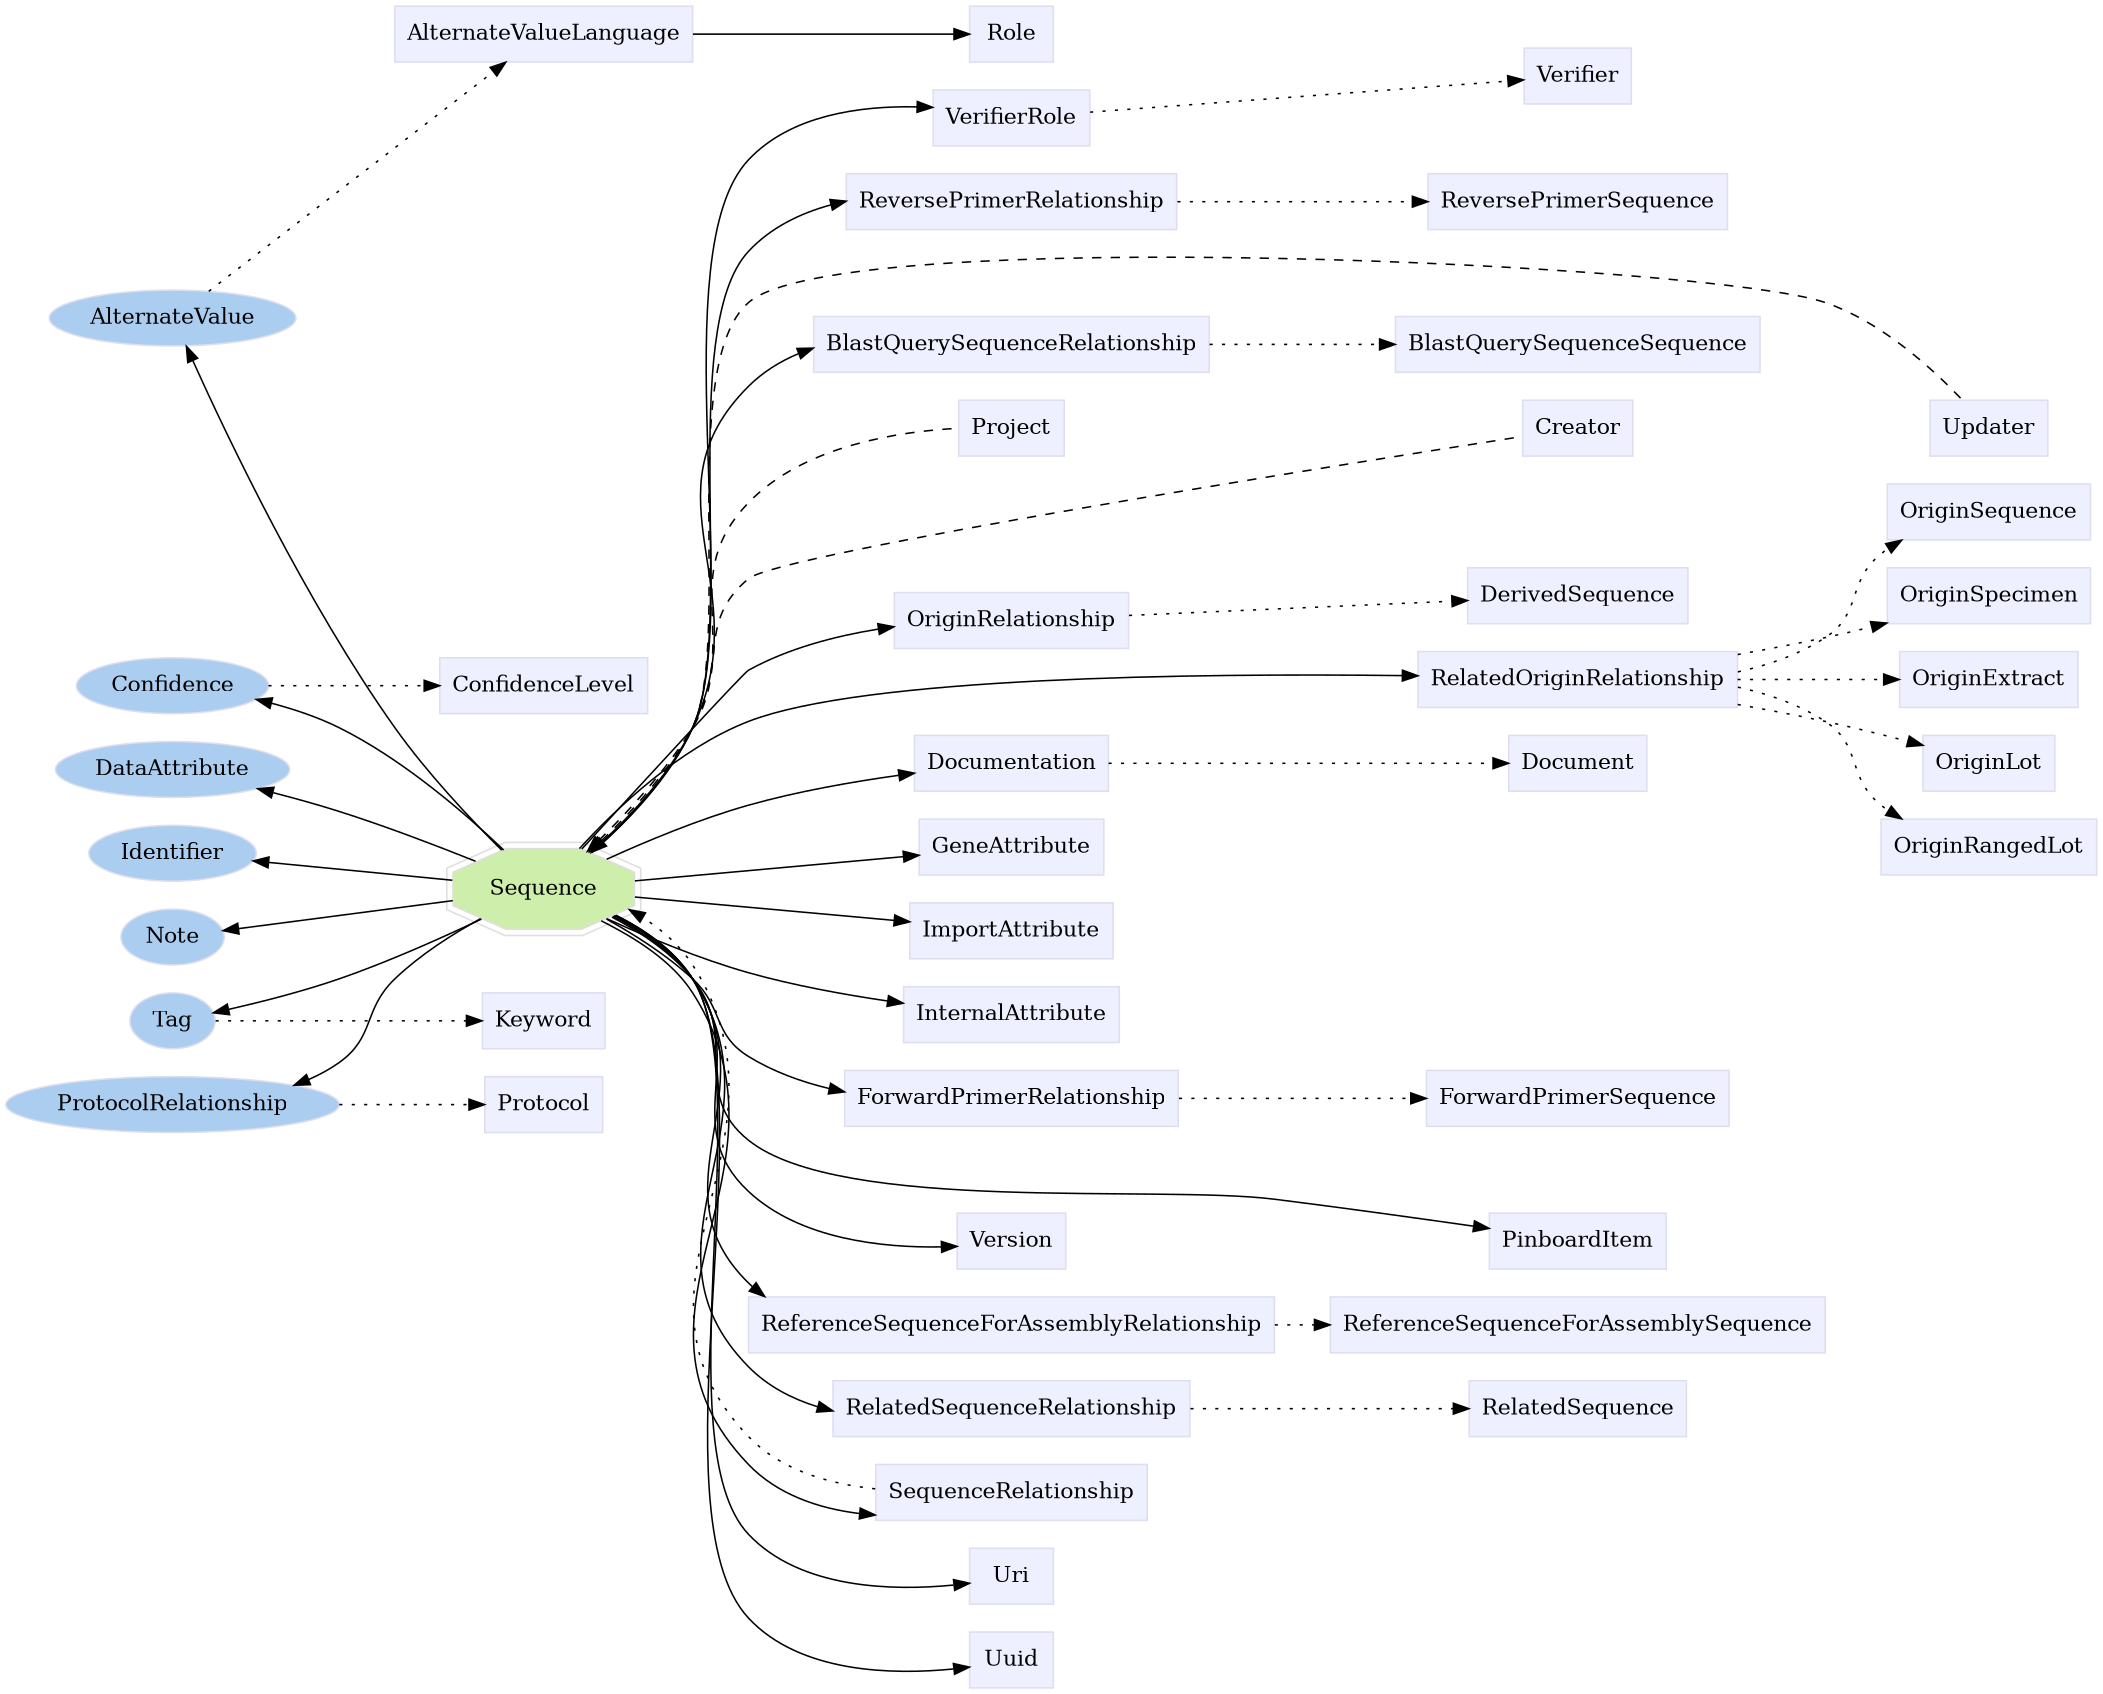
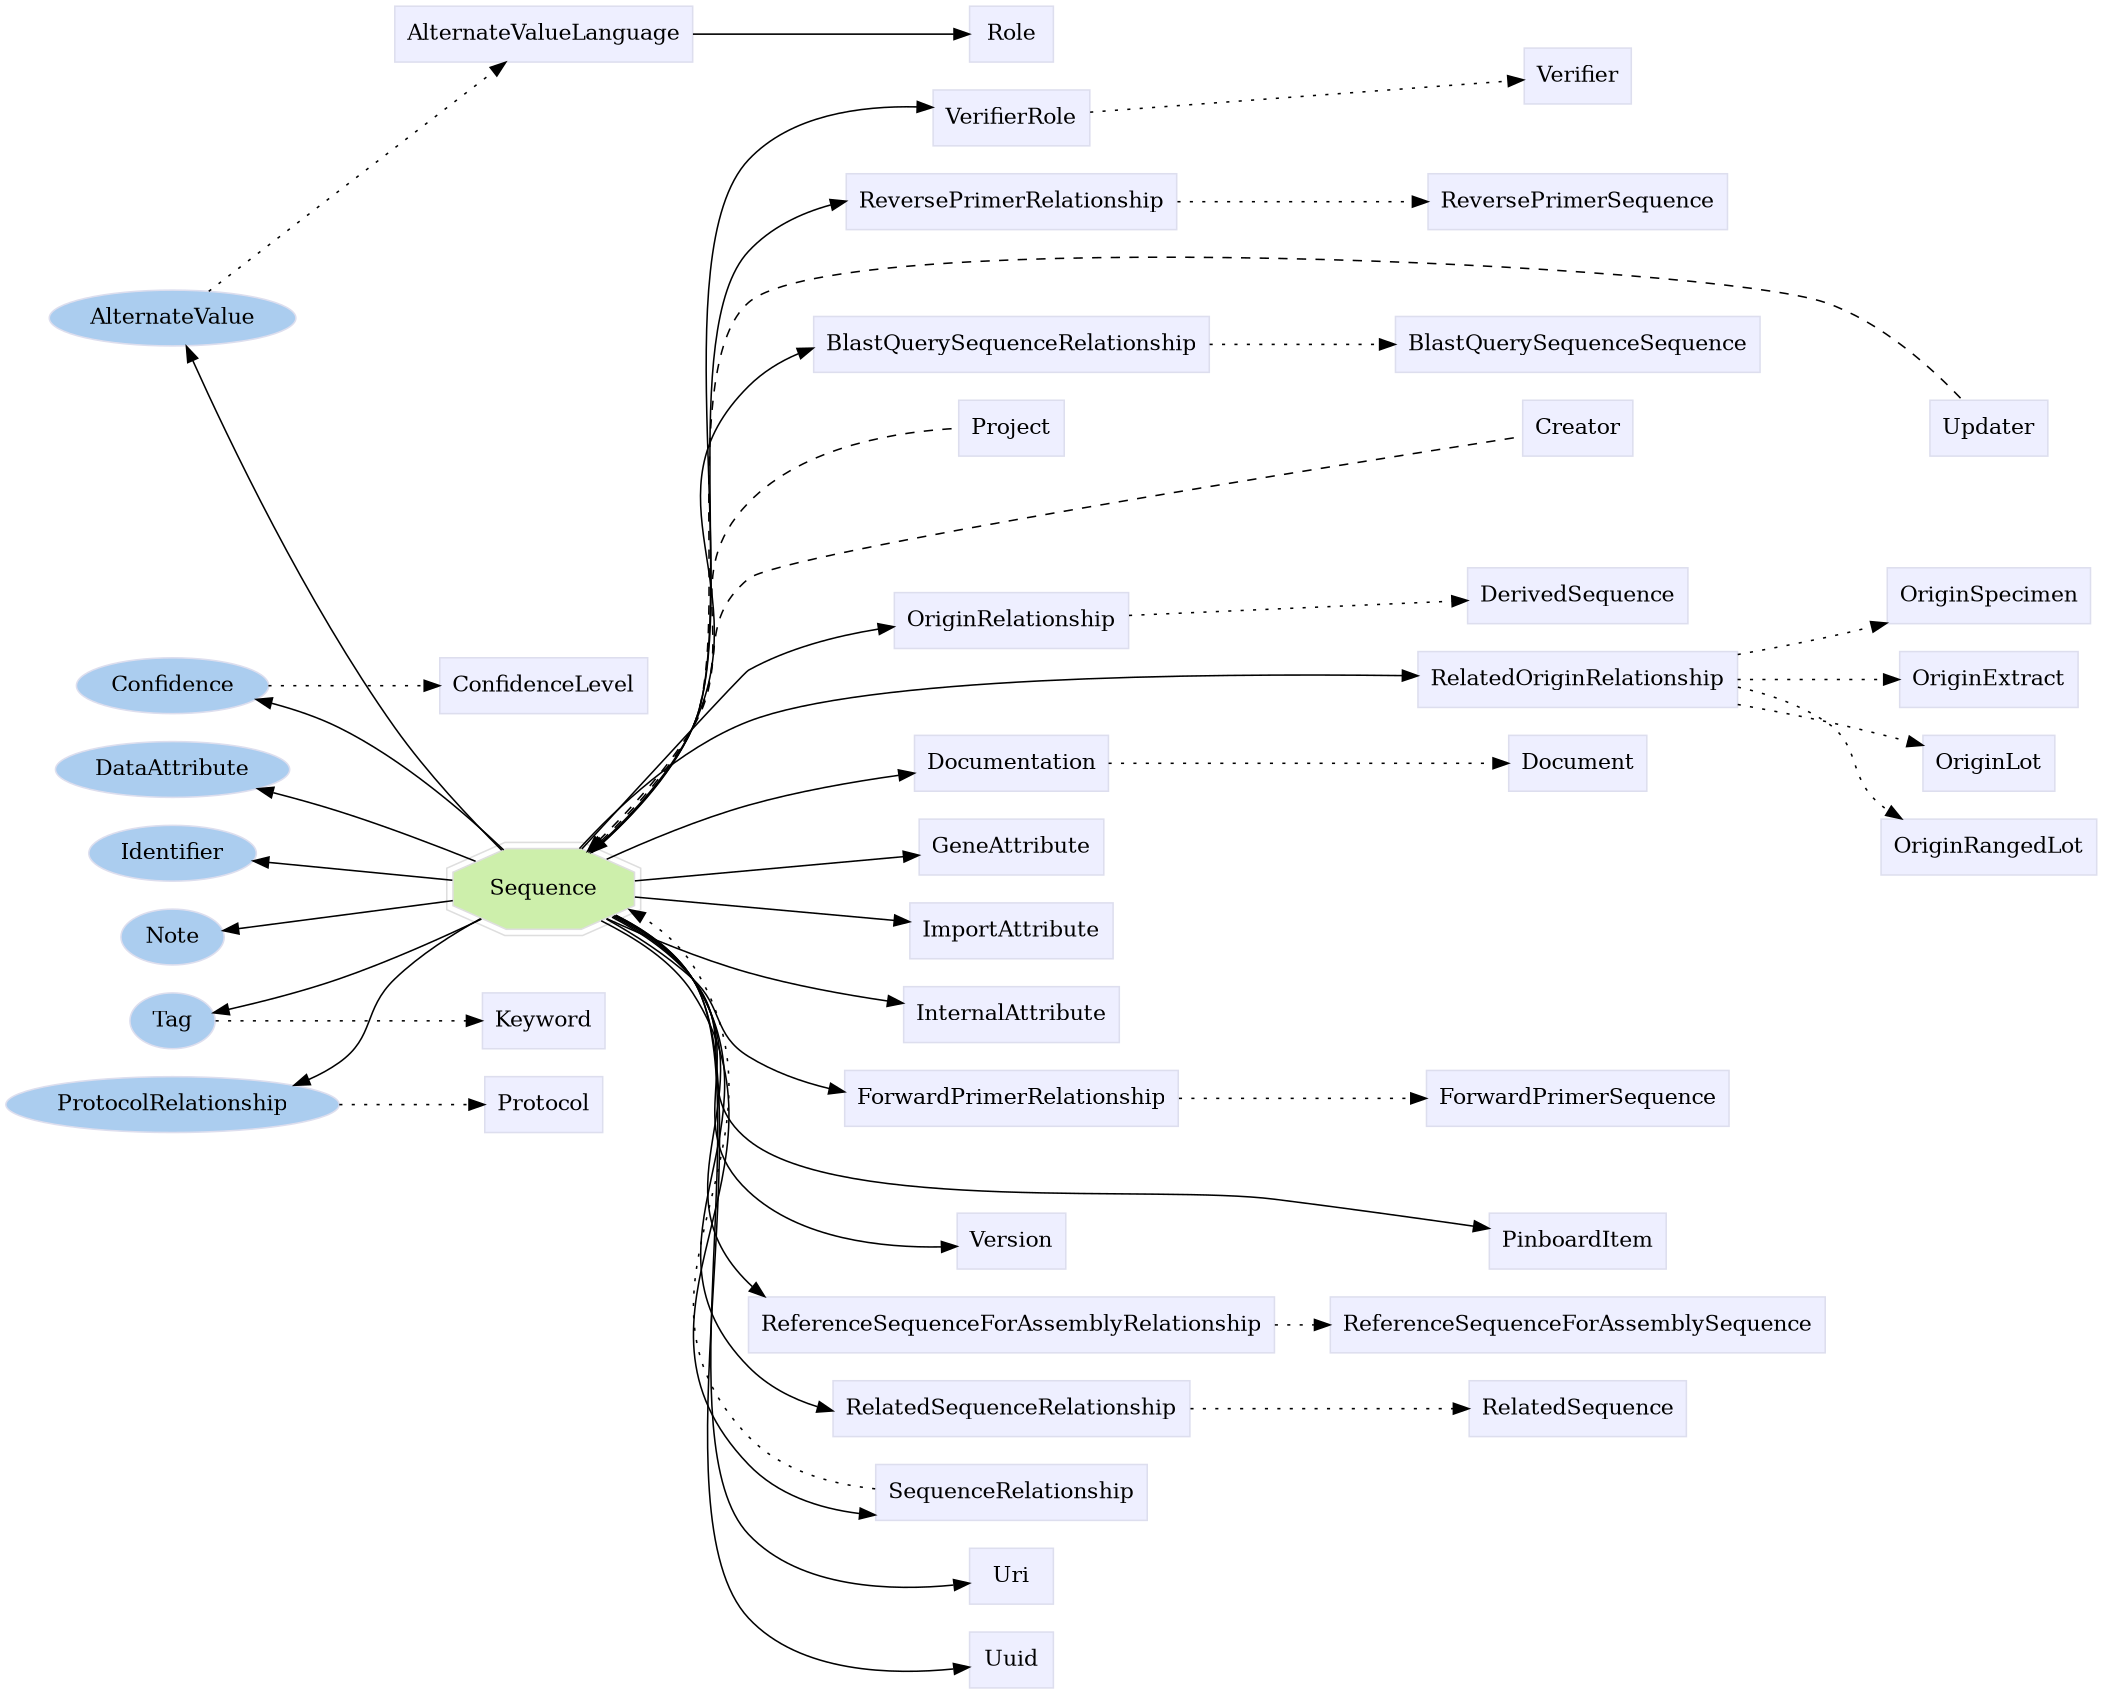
node "OriginSequence": removed
